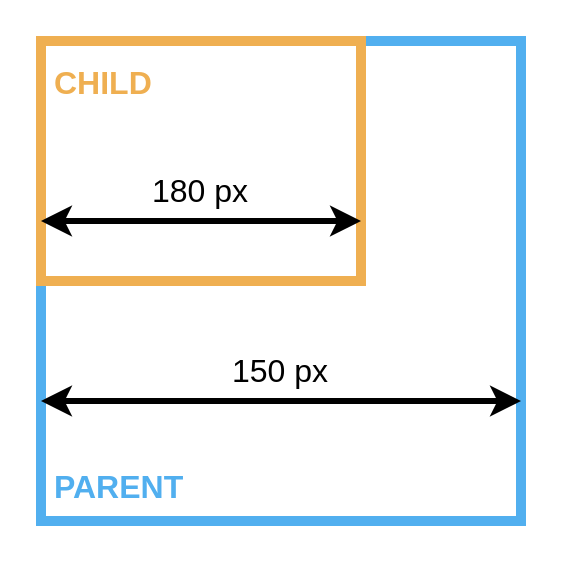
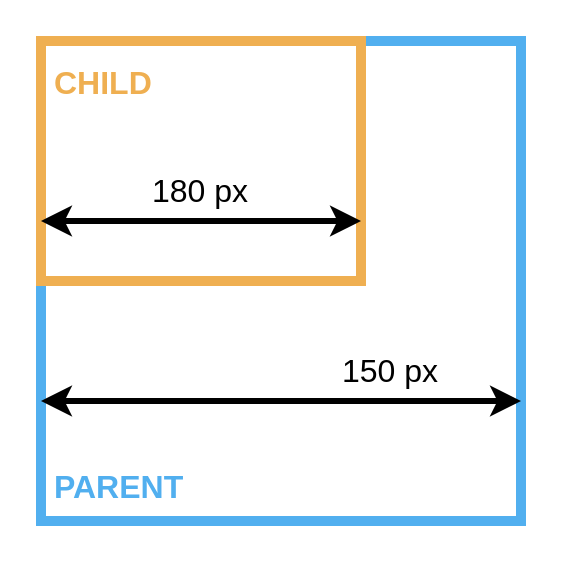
node "150 px": moved (281, 371) -> (391, 371)
